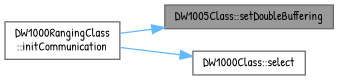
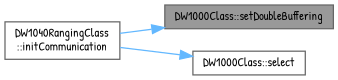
node "DW1005Class::setDoubleBuffering": label "DW1005Class::setDoubleBuffering" -> "DW1000Class::setDoubleBuffering"
node "DW1000RangingClass ::initCommunication": label "DW1000RangingClass ::initCommunication" -> "DW1040RangingClass ::initCommunication"
